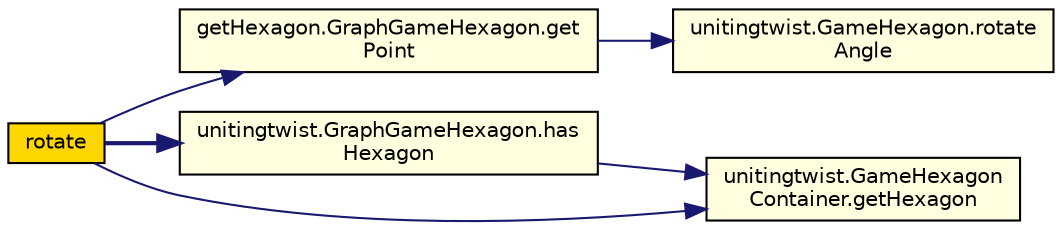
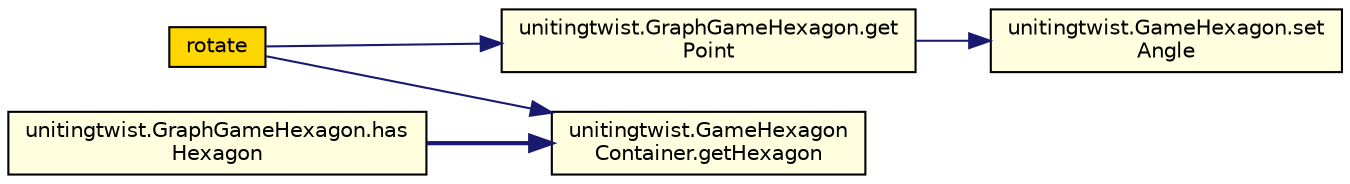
node "getHexagon.GraphGameHexagon.get Point": label "getHexagon.GraphGameHexagon.get Point" -> "unitingtwist.GraphGameHexagon.get Point"
node "unitingtwist.GameHexagon.rotate Angle": label "unitingtwist.GameHexagon.rotate Angle" -> "unitingtwist.GameHexagon.set Angle"
edge "rotate" -> "unitingtwist.GraphGameHexagon.has Hexagon": removed
edge "unitingtwist.GraphGameHexagon.has Hexagon" -> "unitingtwist.GameHexagon Container.getHexagon": style solid -> bold
